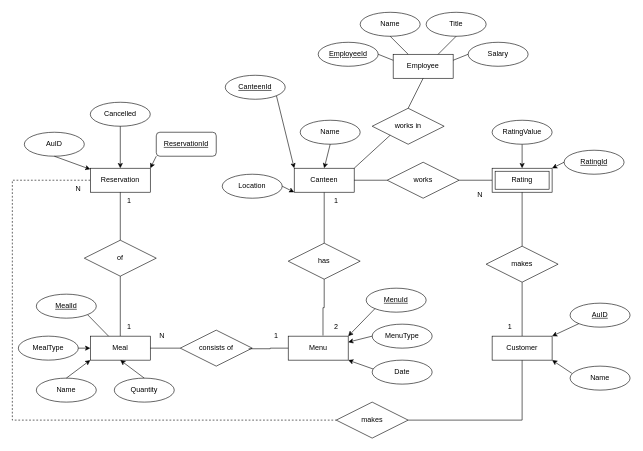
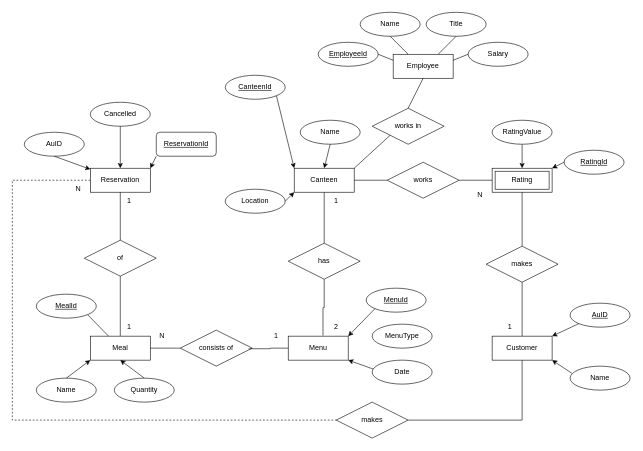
node "Location": moved (252, 186) -> (255, 201)
edge "MenuType" -> "Menu": removed
node "MealType": removed
edge "MealType" -> "Meal": removed
